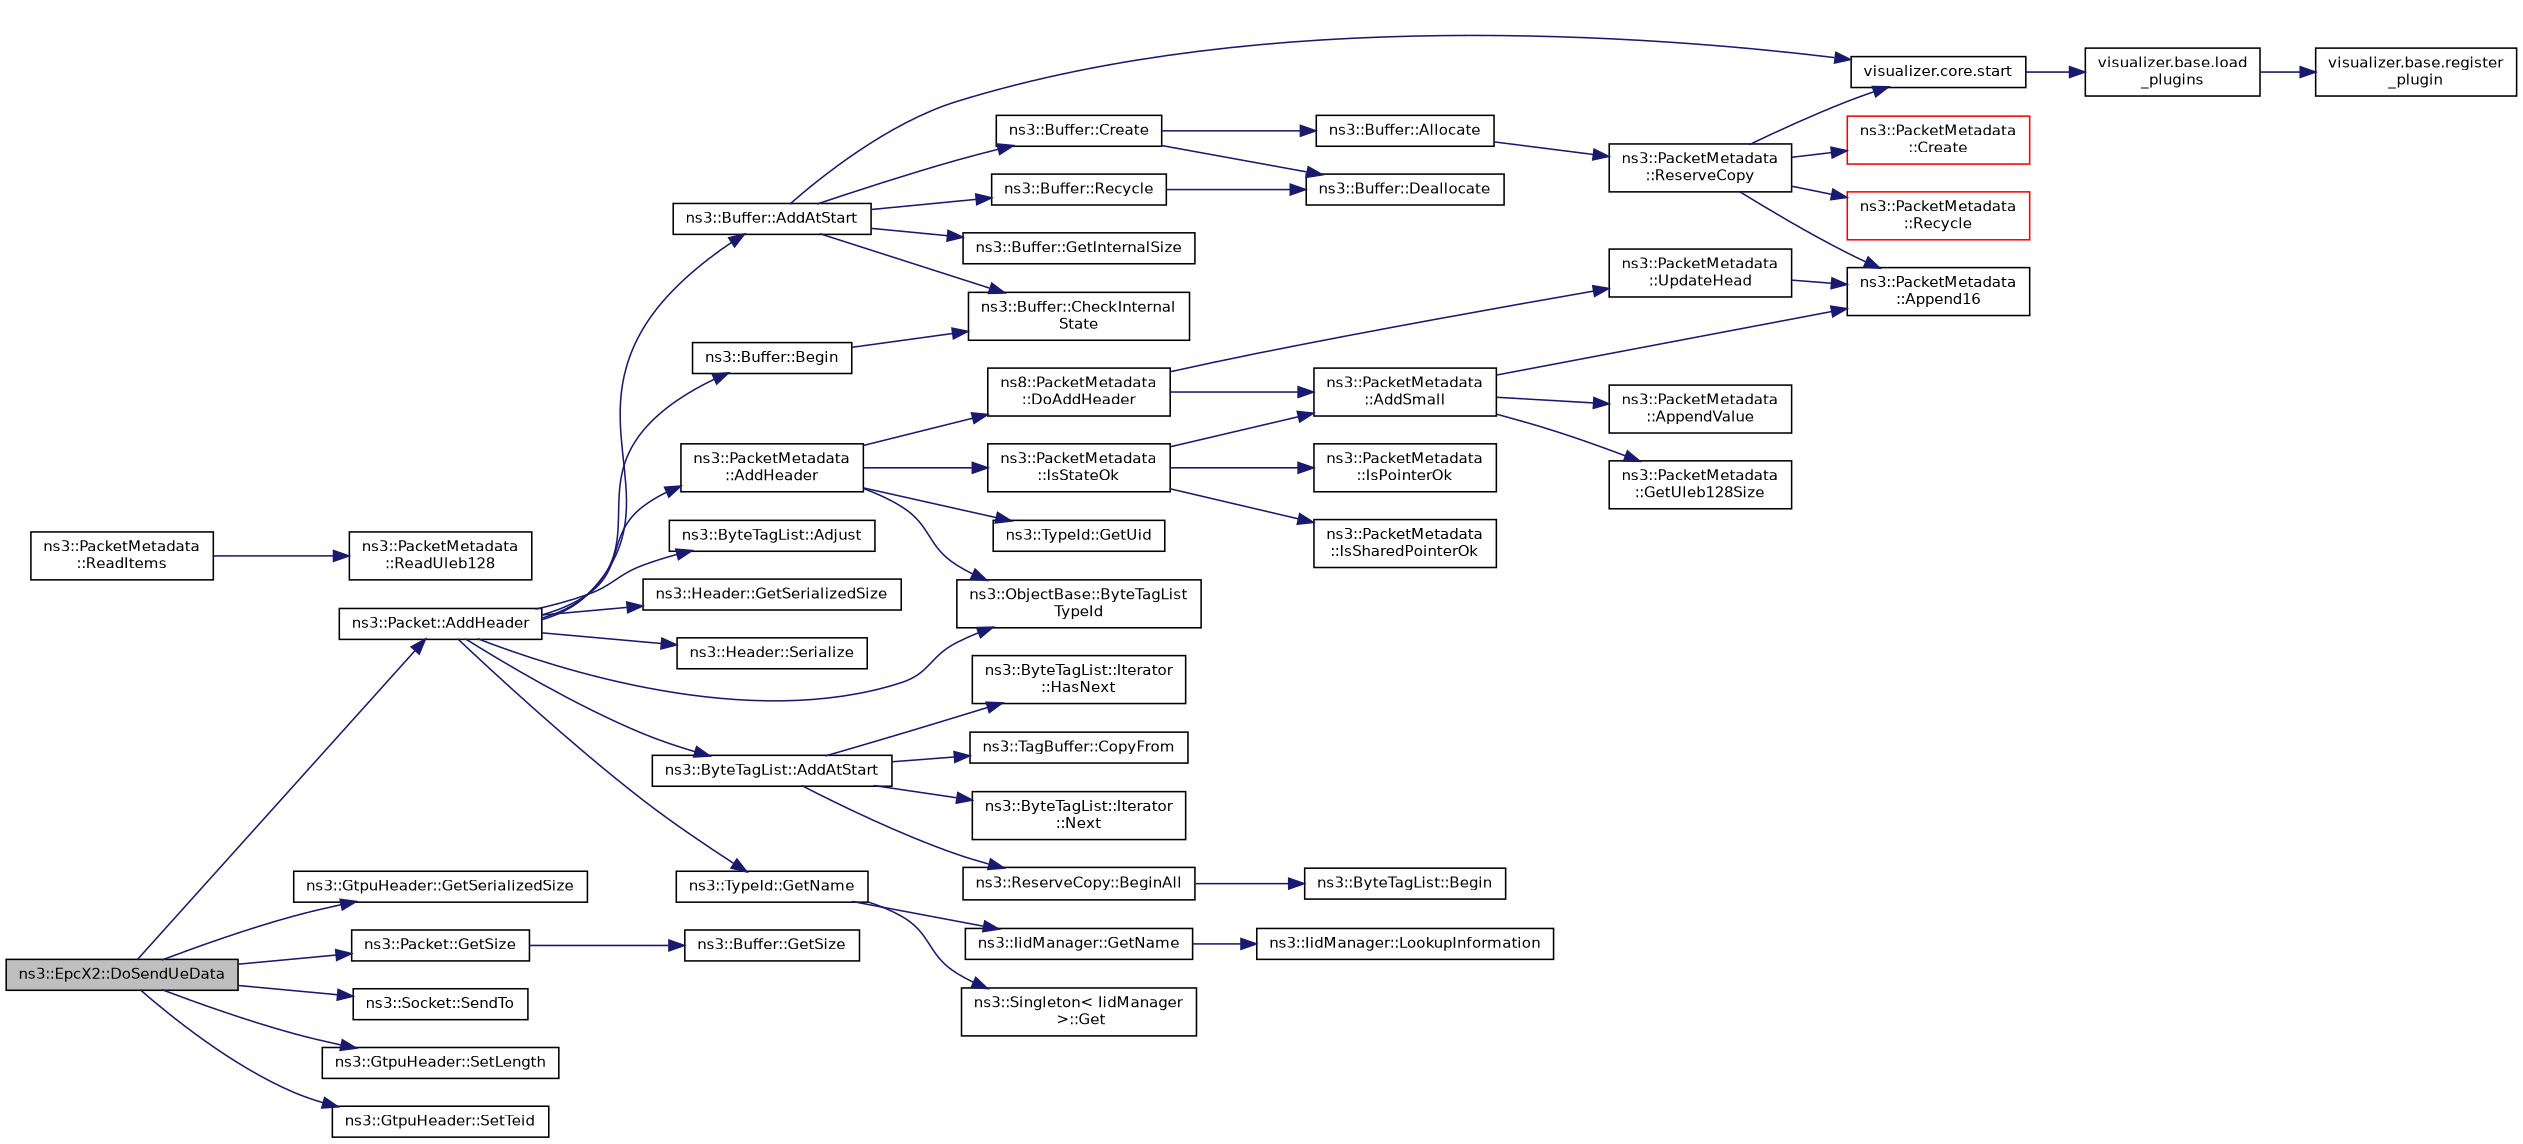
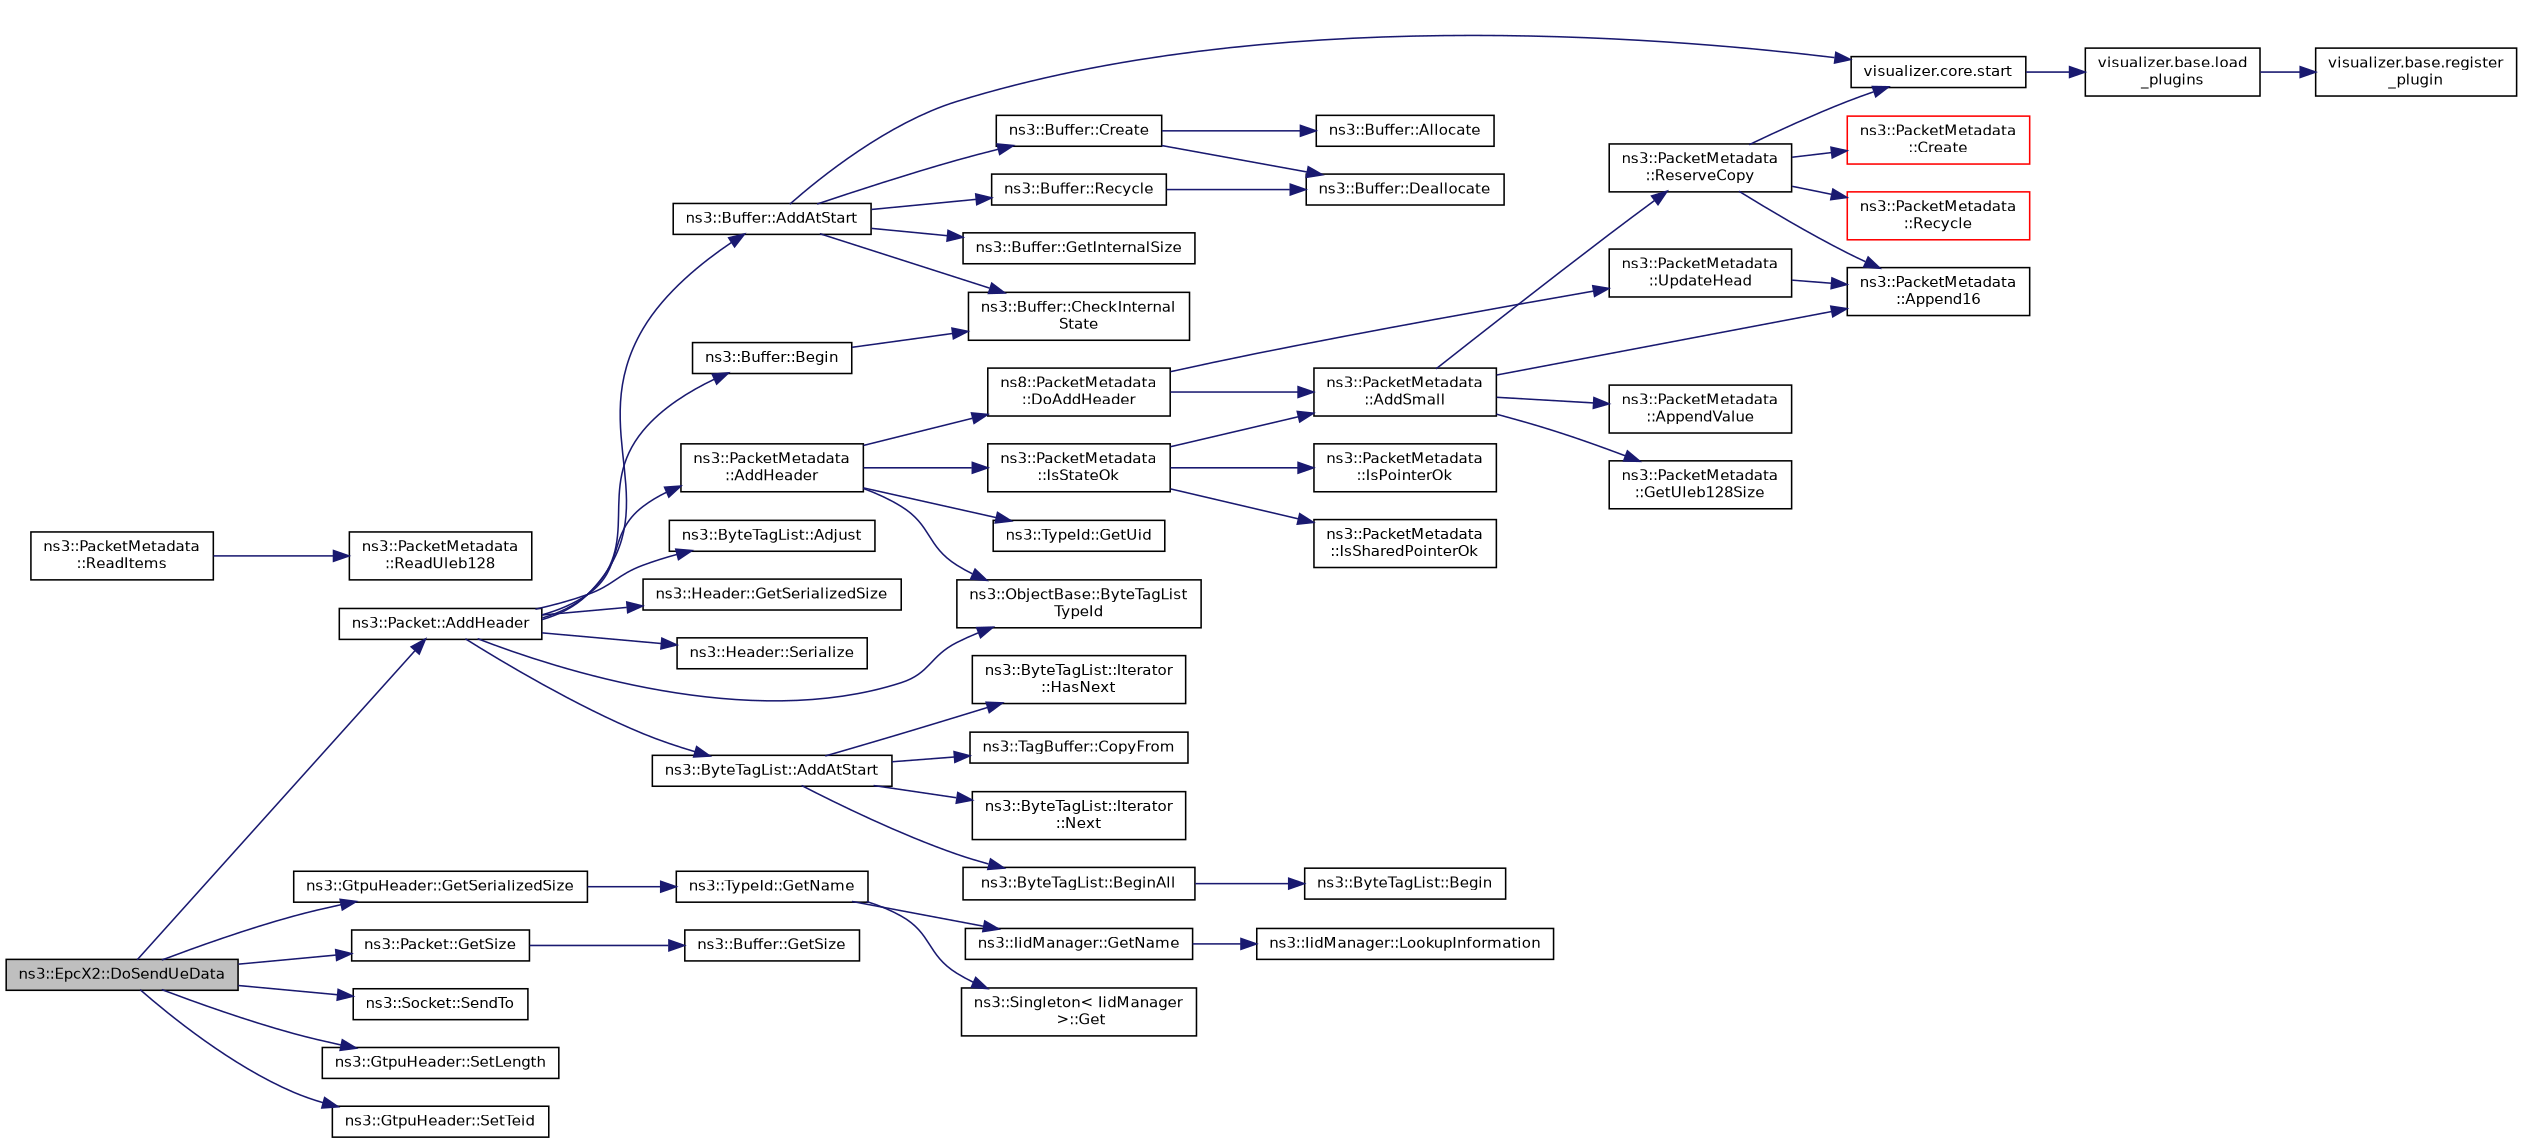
edge "ns3::Buffer::Allocate" -> "ns3::PacketMetadata ::ReserveCopy": now "ns3::PacketMetadata ::AddSmall" -> "ns3::PacketMetadata ::ReserveCopy"
edge "ns3::Packet::AddHeader" -> "ns3::TypeId::GetName": now "ns3::GtpuHeader::GetSerializedSize" -> "ns3::TypeId::GetName"
node "ns3::ReserveCopy::BeginAll": label "ns3::ReserveCopy::BeginAll" -> "ns3::ByteTagList::BeginAll"
